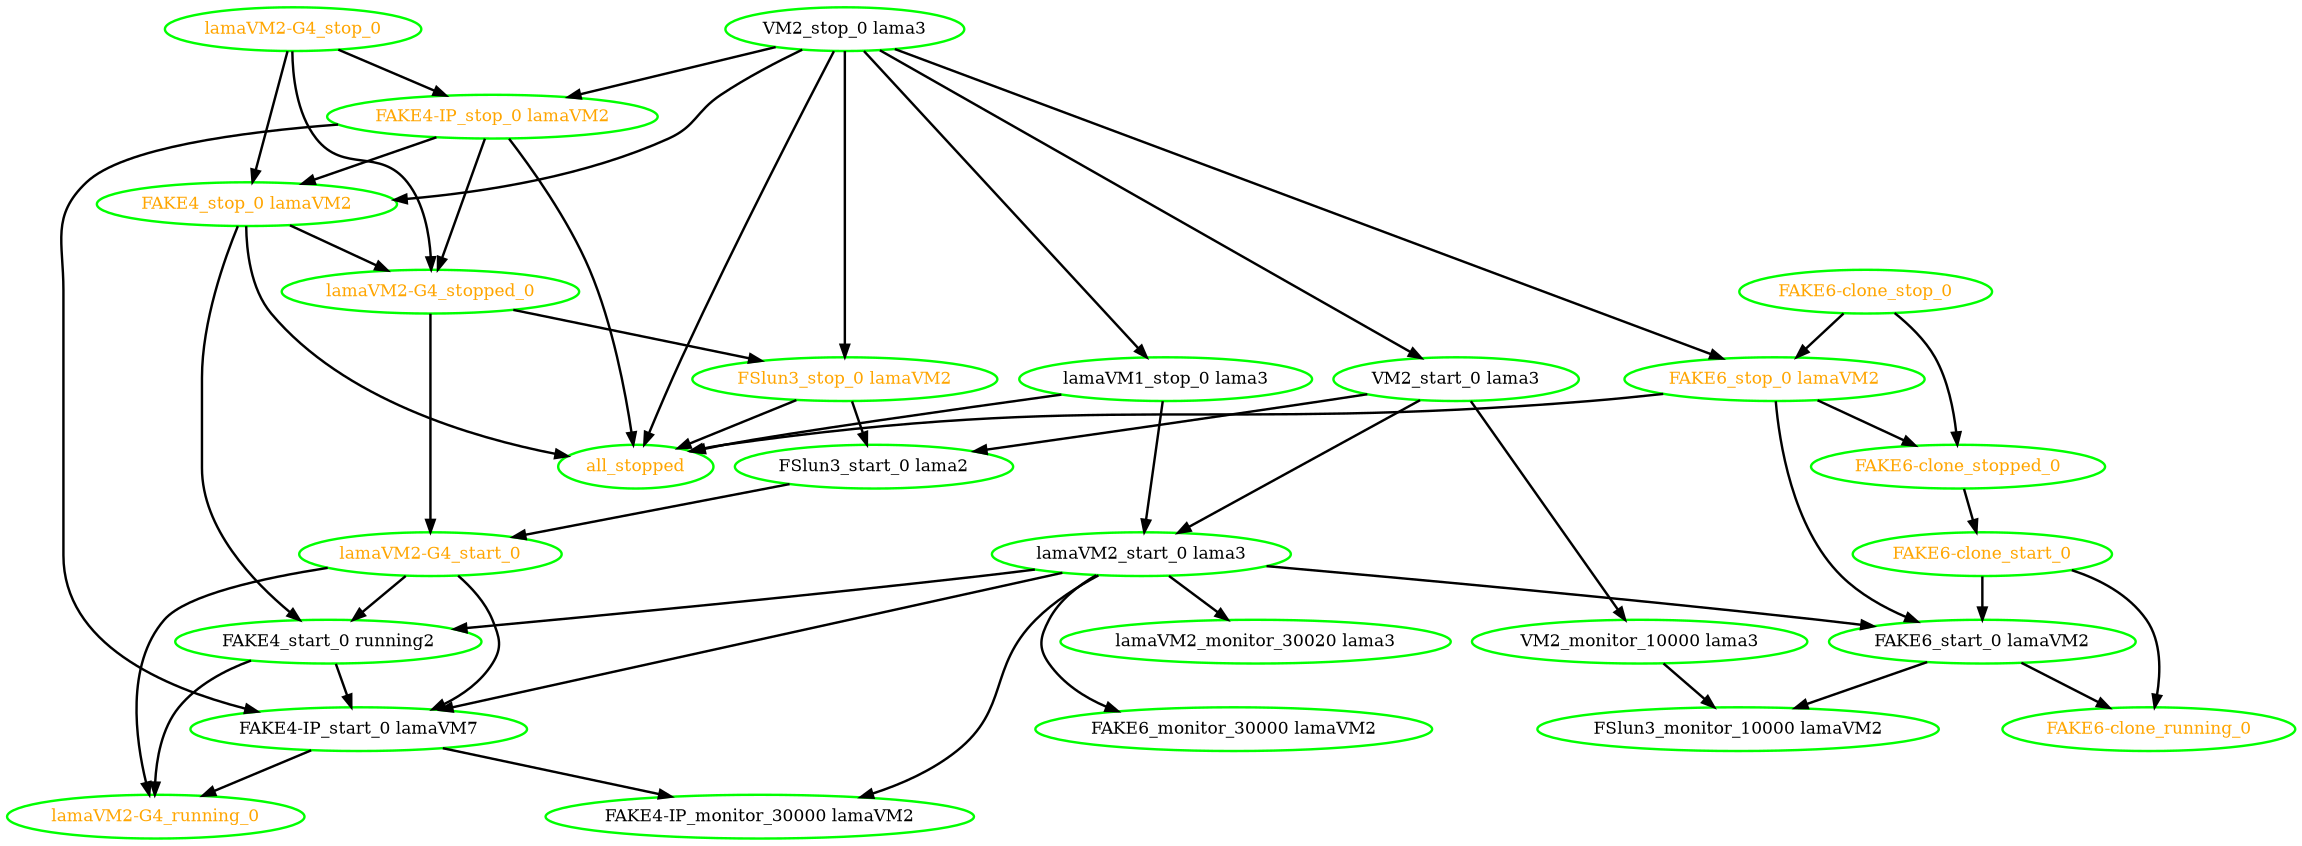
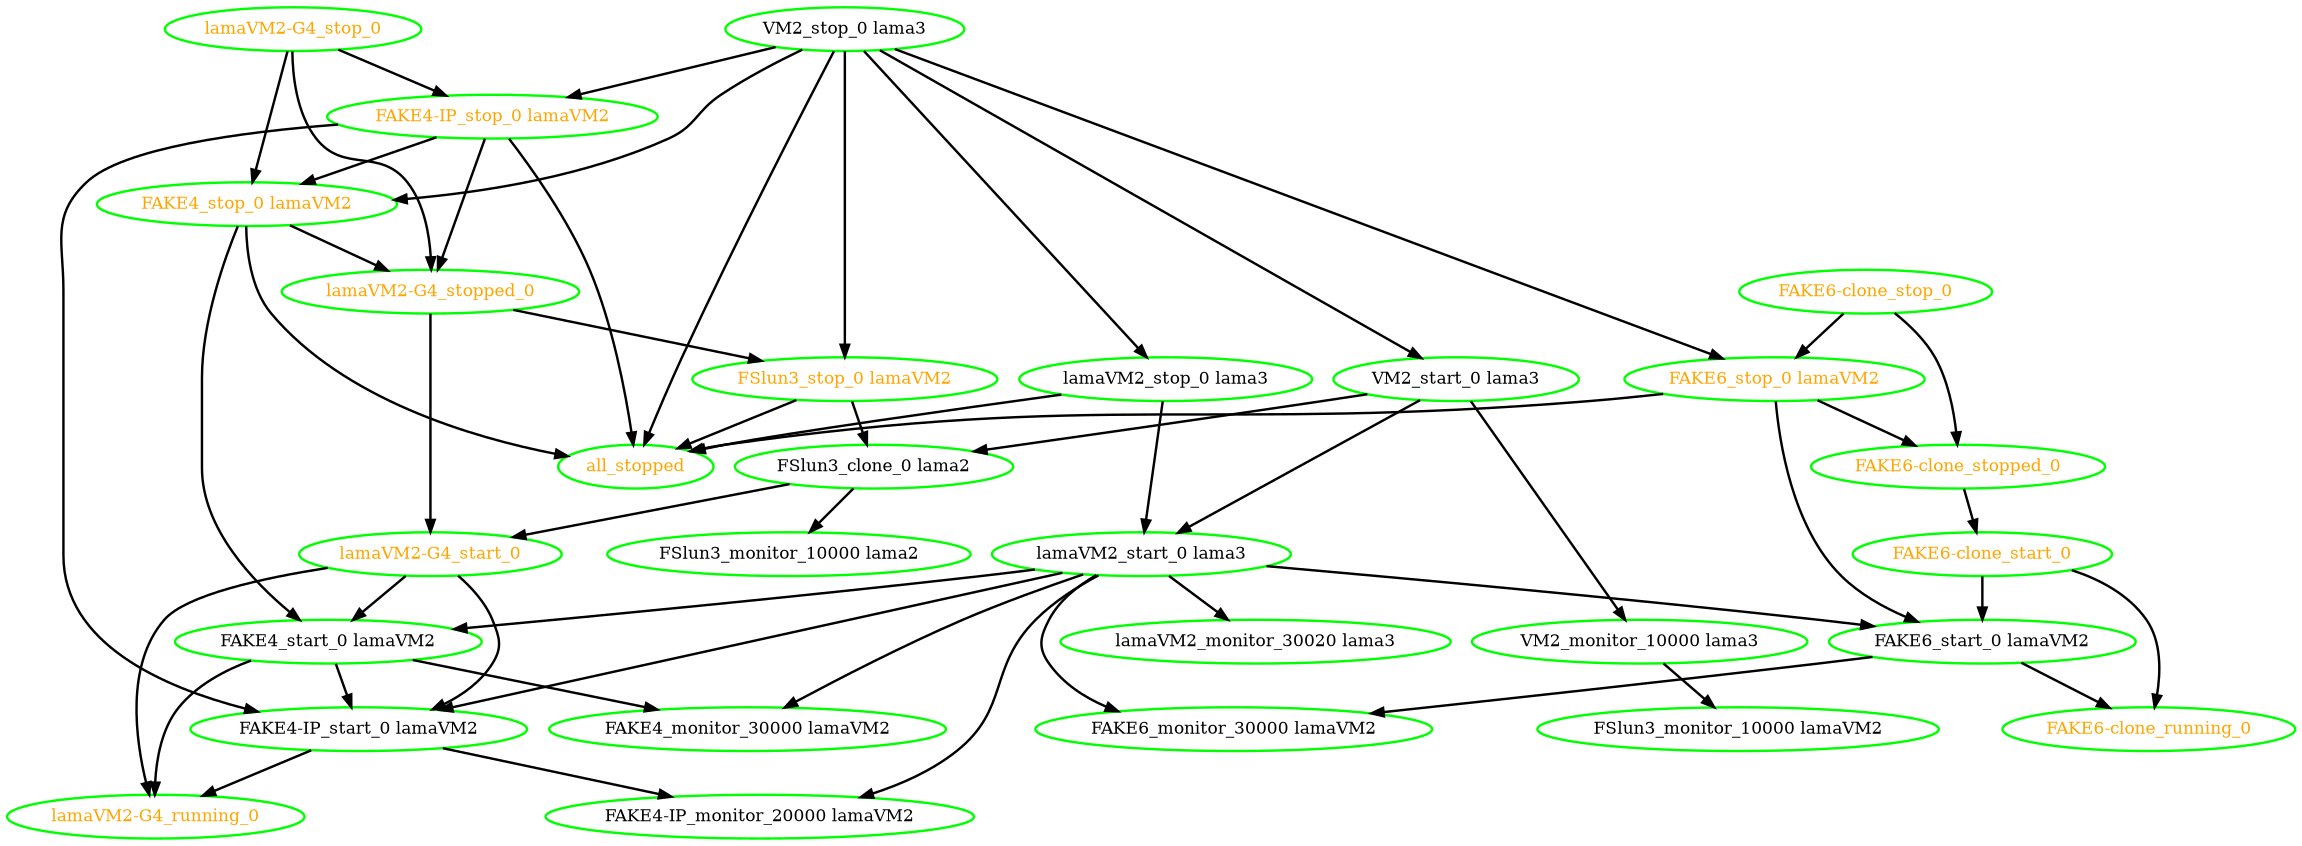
node "lamaVM1_stop_0 lama3": label "lamaVM1_stop_0 lama3" -> "lamaVM2_stop_0 lama3"
node "FSlun3_start_0 lama2": label "FSlun3_start_0 lama2" -> "FSlun3_clone_0 lama2"
node "FSlun3_monitor_10000 lama2": added
node "FAKE4_start_0 running2": label "FAKE4_start_0 running2" -> "FAKE4_start_0 lamaVM2"
edge "FAKE6_start_0 lamaVM2" -> "FSlun3_monitor_10000 lamaVM2": now "FAKE6_start_0 lamaVM2" -> "FAKE6_monitor_30000 lamaVM2"
node "FAKE4-IP_start_0 lamaVM7": label "FAKE4-IP_start_0 lamaVM7" -> "FAKE4-IP_start_0 lamaVM2"
node "FAKE4_monitor_30000 lamaVM2": added
node "FAKE4-IP_monitor_30000 lamaVM2": label "FAKE4-IP_monitor_30000 lamaVM2" -> "FAKE4-IP_monitor_20000 lamaVM2"
